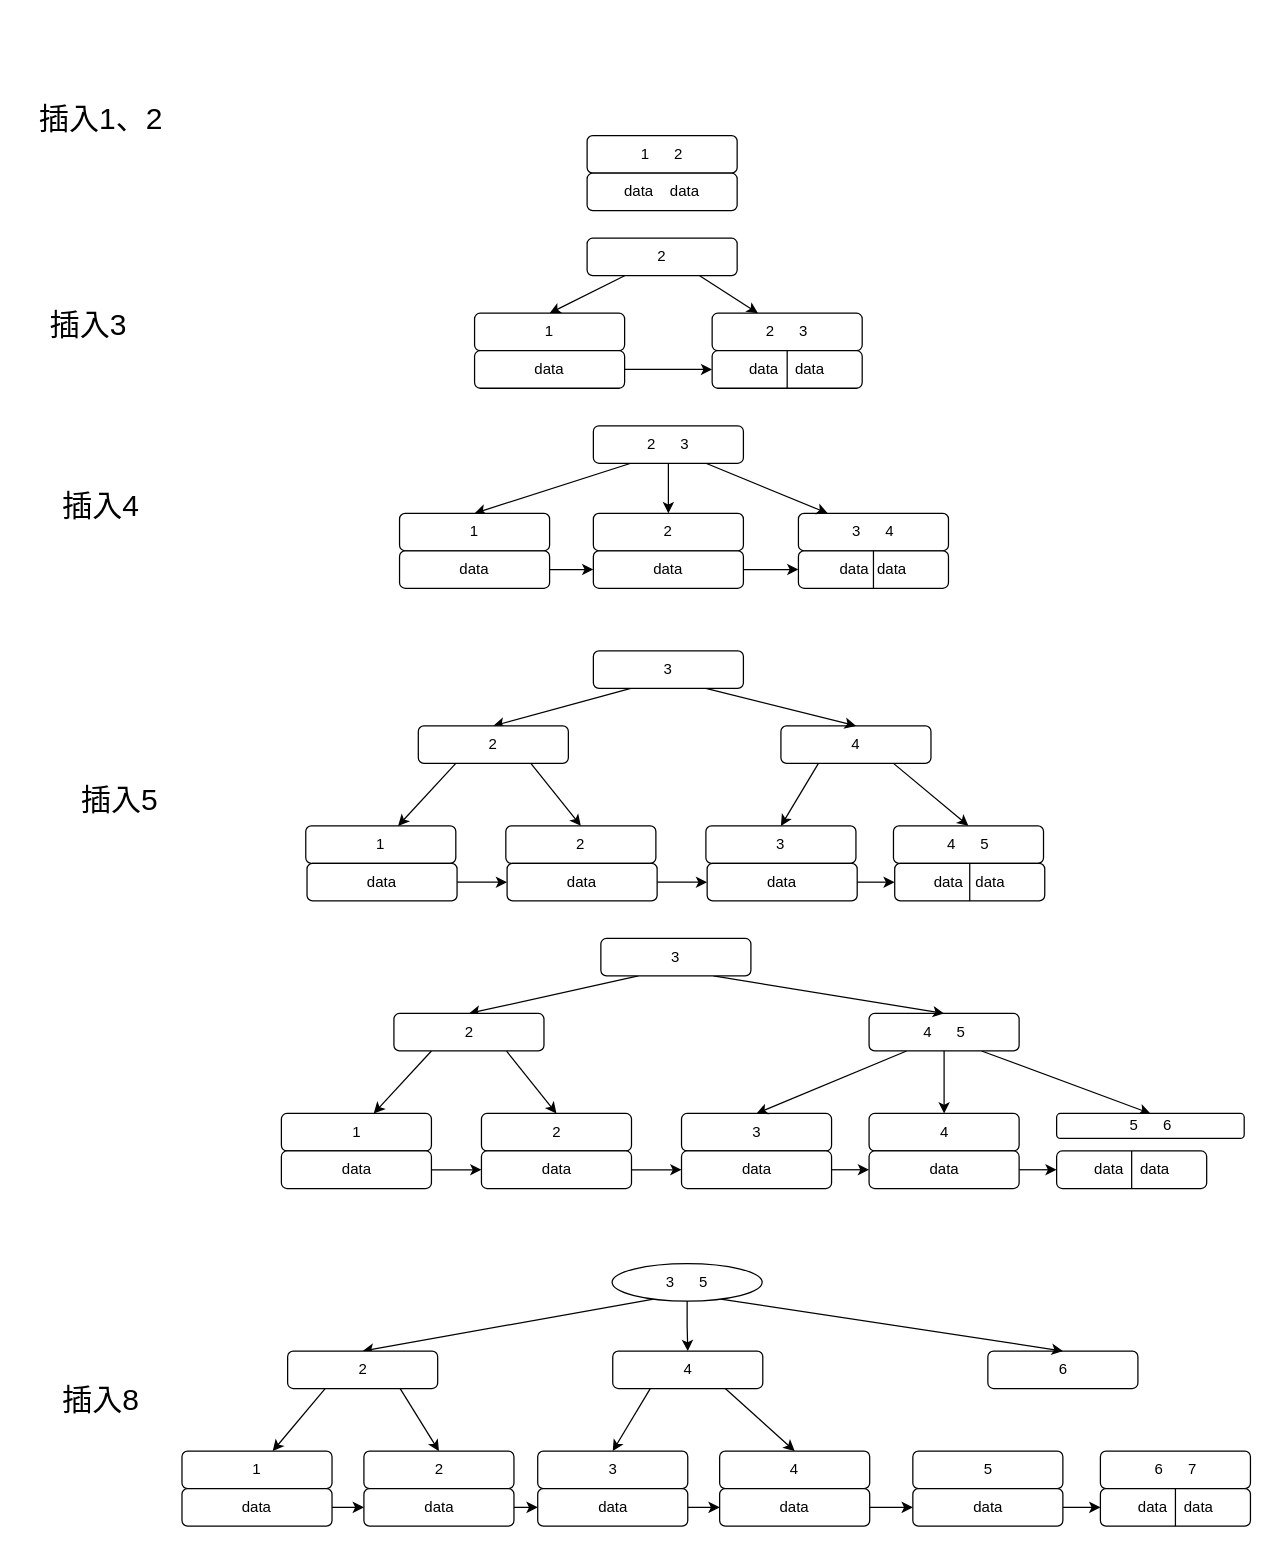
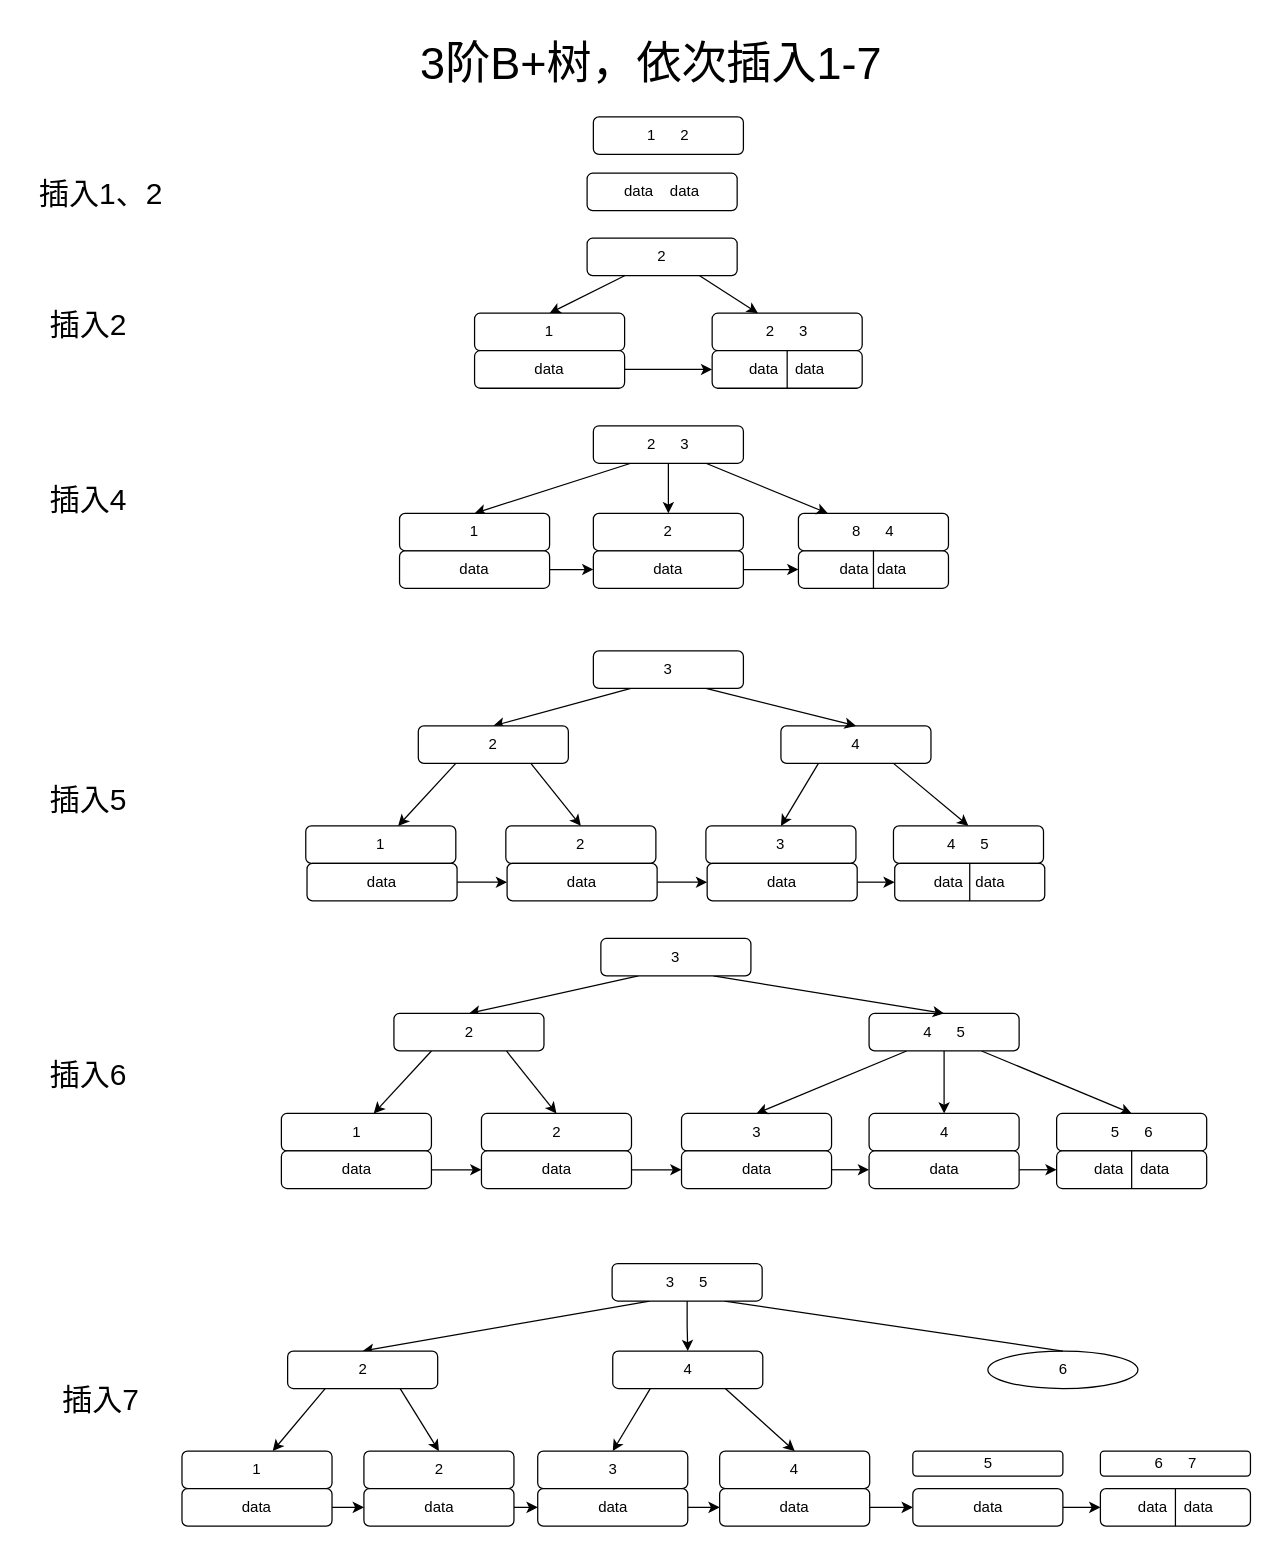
node "3阶B+树，依次插入1-7": added
node "插入1、2": moved (101, 119) -> (101, 194)
node "1 2": moved (662, 154) -> (668, 136)
node "插入3": label "插入3" -> "插入2"
node "插入4": moved (101, 507) -> (88, 501)
node "3 4": label "3 4" -> "8 4"
node "插入5": moved (119, 801) -> (88, 801)
node "插入6": added
node "5 6": size 188x25 -> 150x38
node "3 5": shape ellipse -> rounded rectangle
edge "3 5" -> "6": arrowhead classic -> none
node "6": shape rounded rectangle -> ellipse
node "插入8": label "插入8" -> "插入7"
node "5": size 150x38 -> 150x25
node "6 7": size 150x38 -> 150x25
